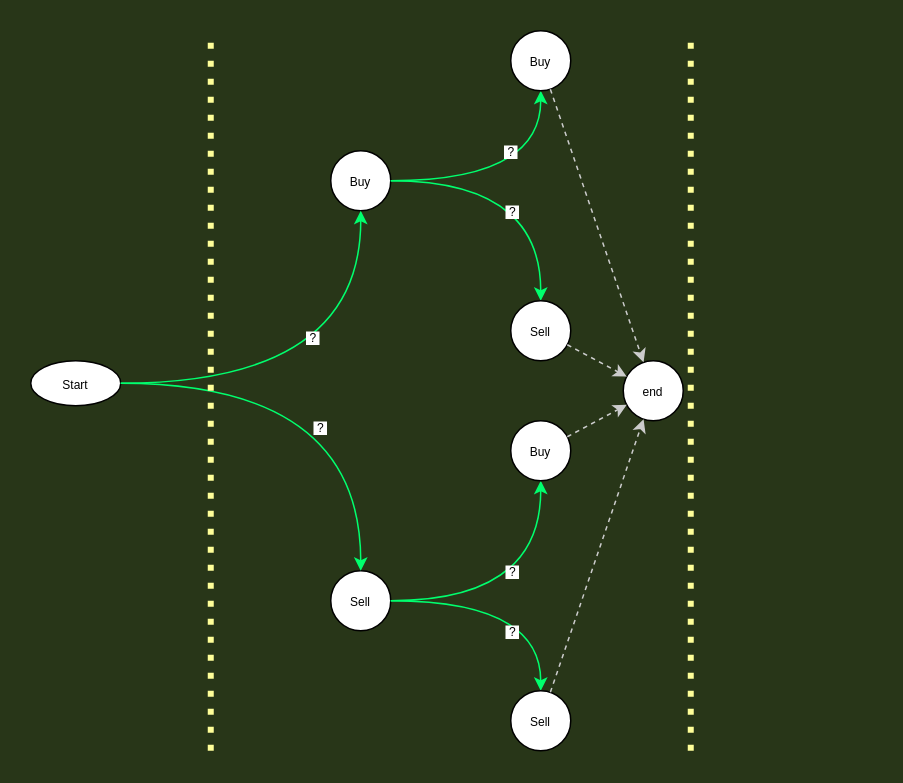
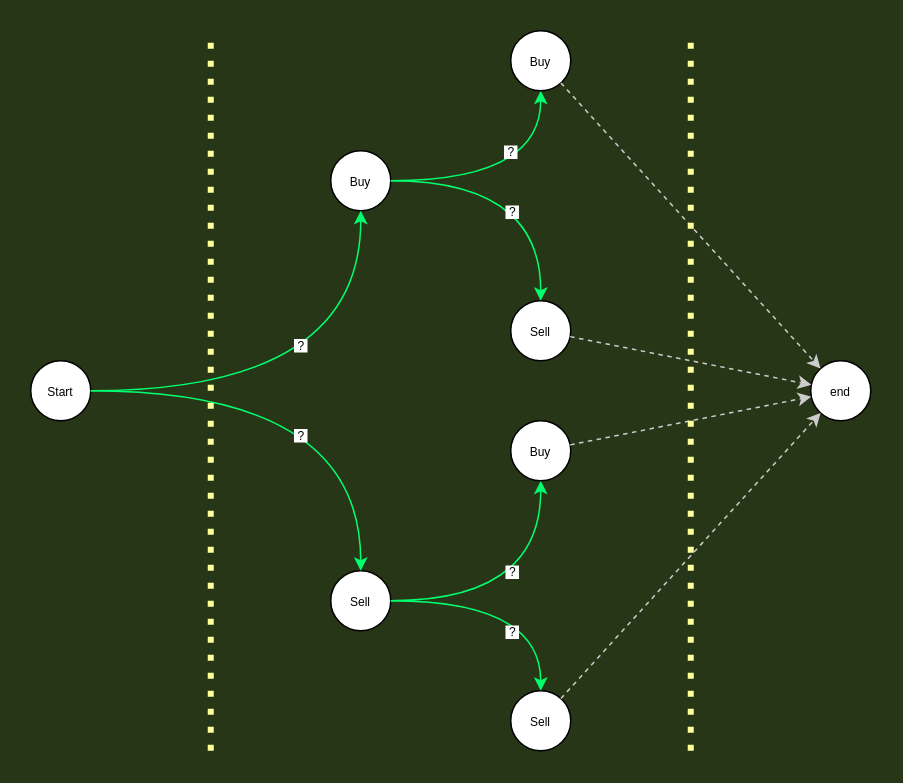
node "Start": size 90x45 -> 60x60
node "end": moved (653, 391) -> (841, 391)
